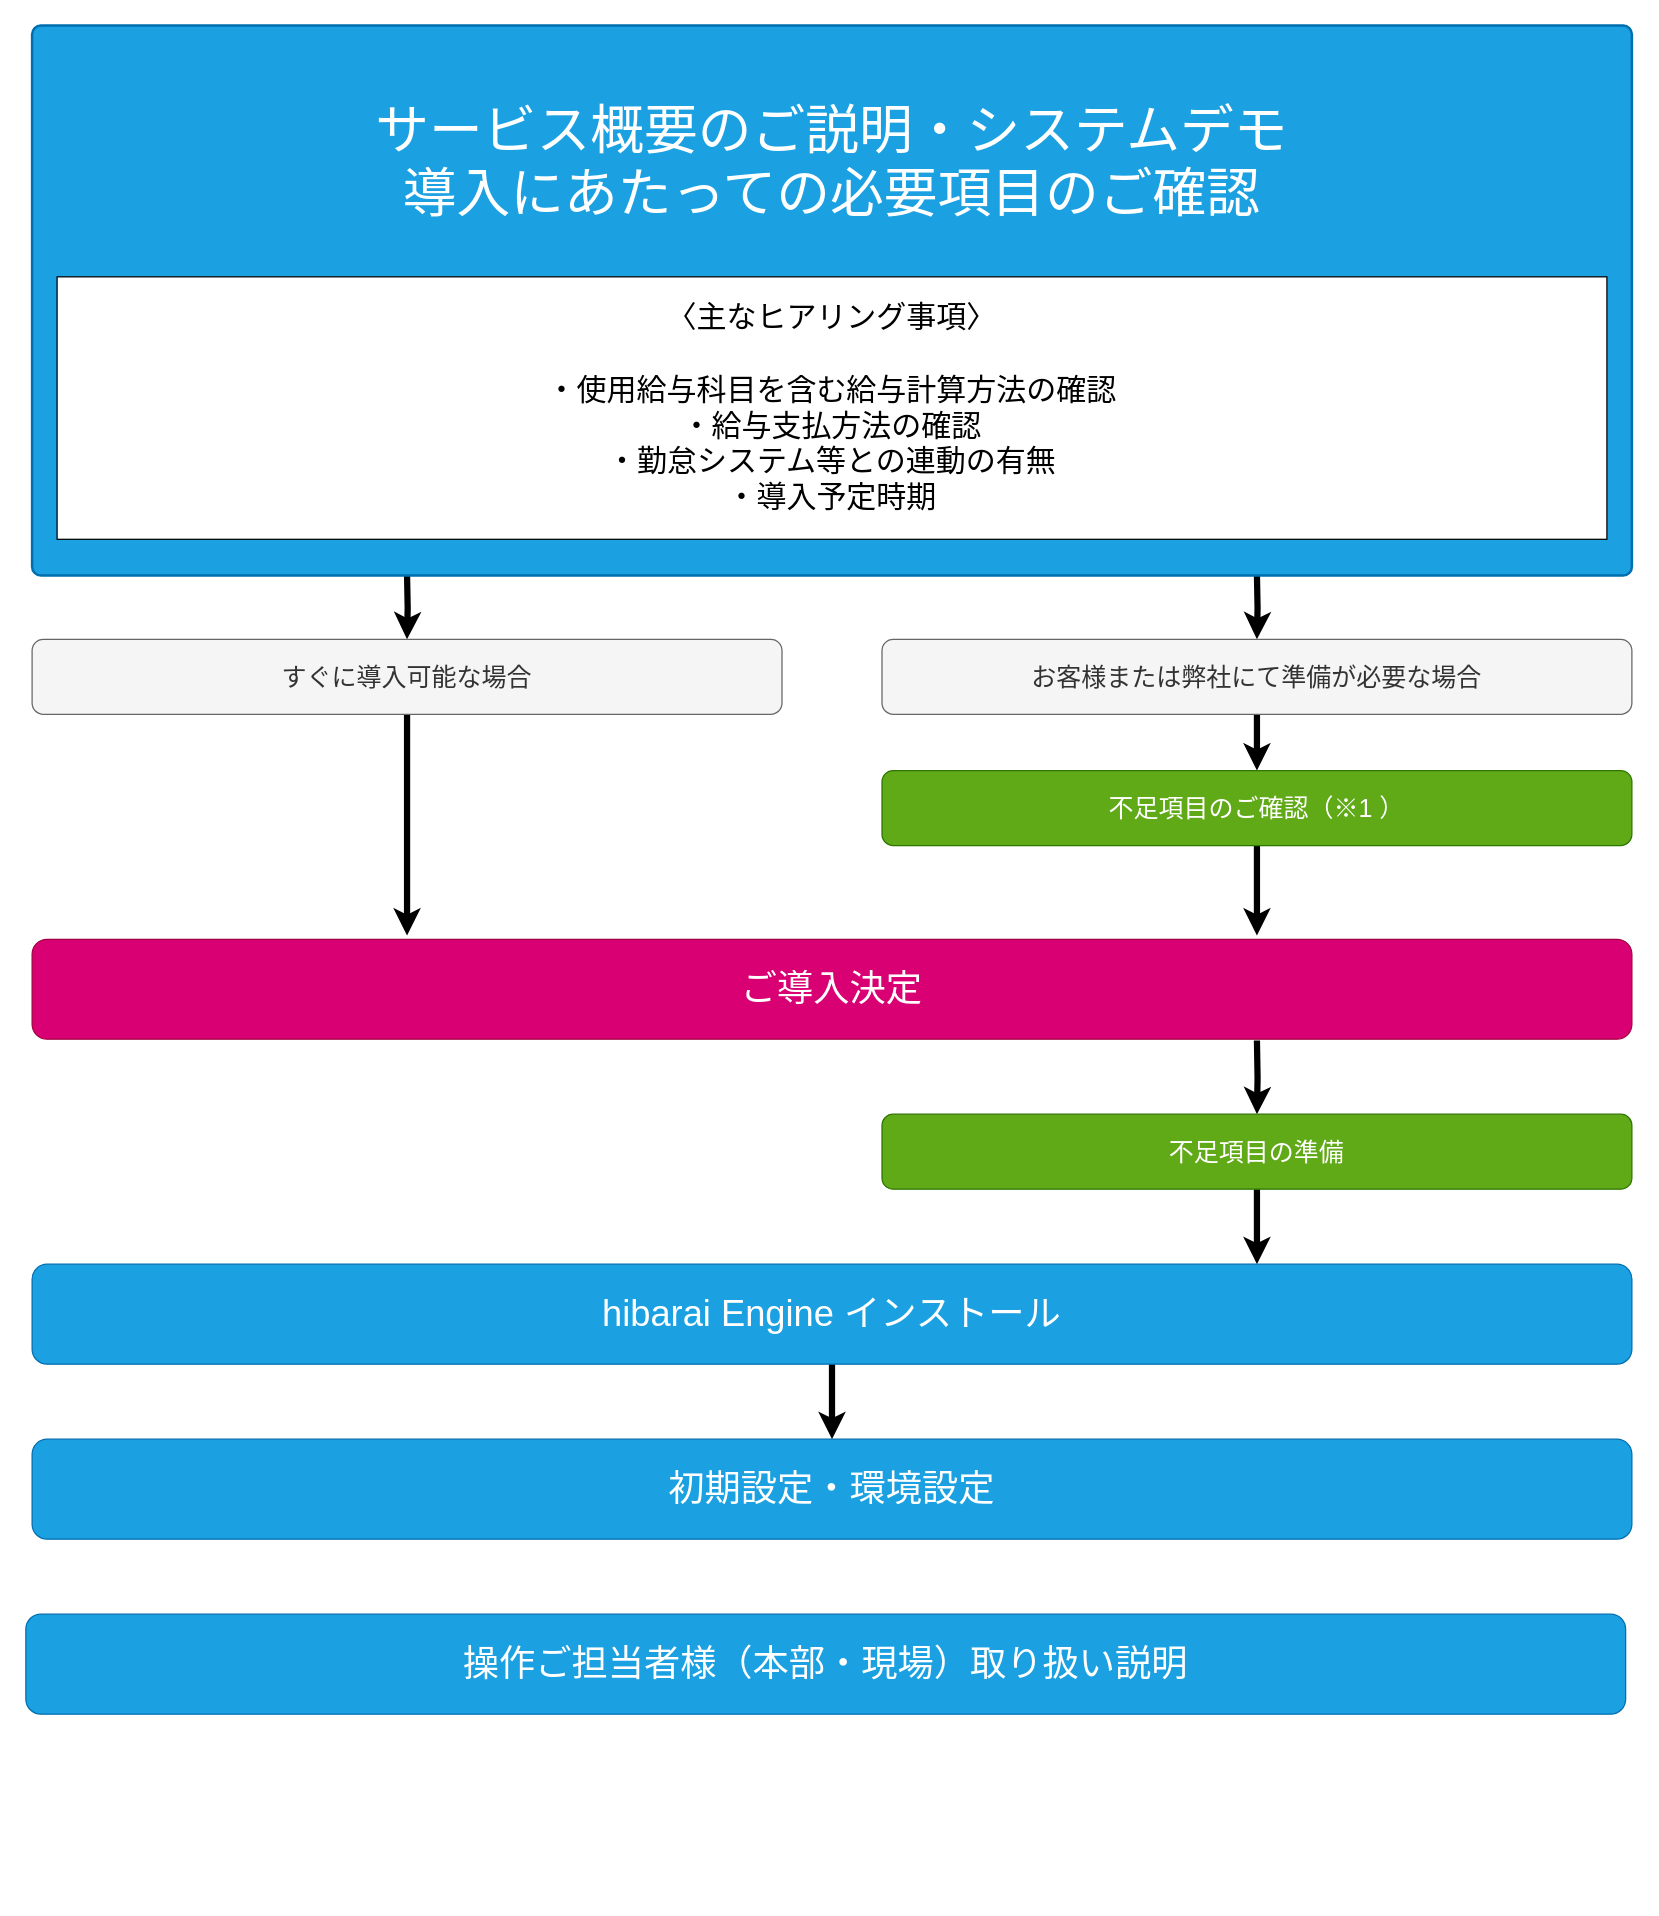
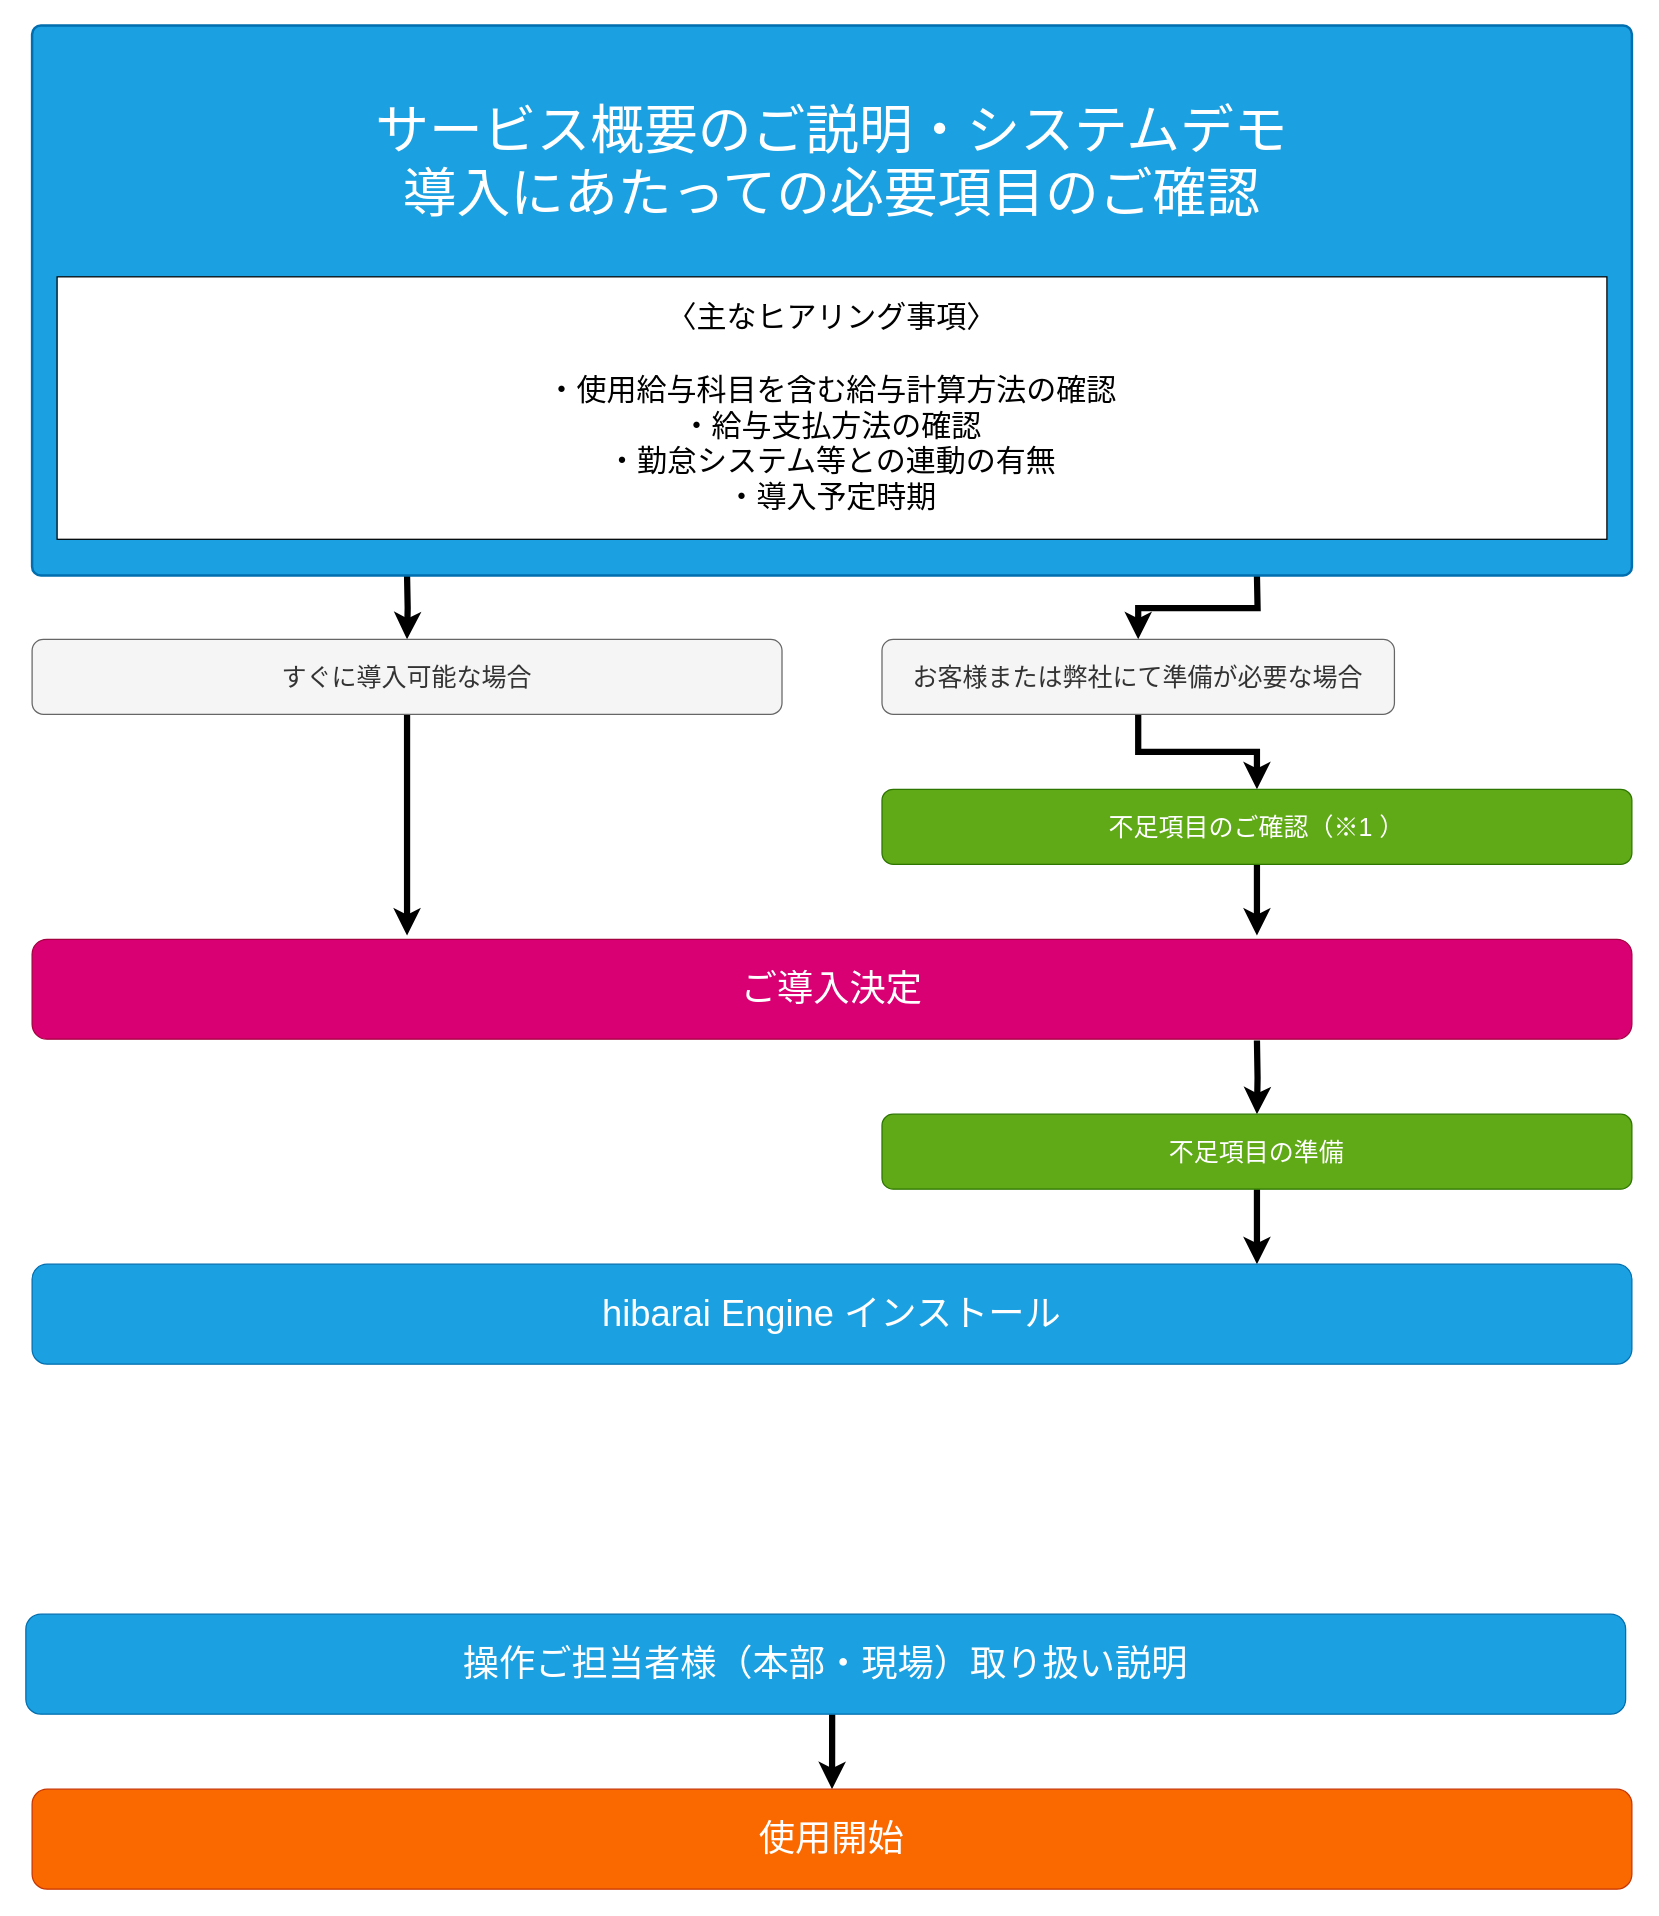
node "お客様または弊社にて準備が必要な場合": size 750x75 -> 513x75
node "不足項目のご確認（※1 ）": moved (1257, 808) -> (1257, 827)
edge "hibarai Engine インストール" -> "初期設定・環境設定": removed
node "初期設定・環境設定": removed
edge "操作ご担当者様（本部・現場）取り扱い説明" -> "使用開始": added
node "使用開始": added
